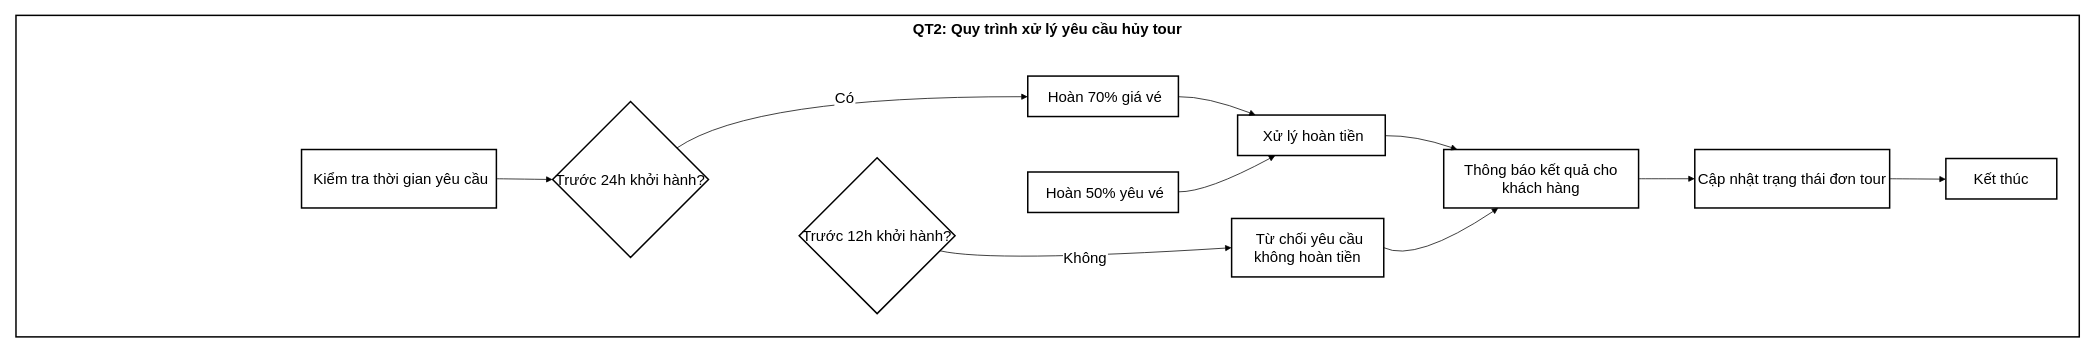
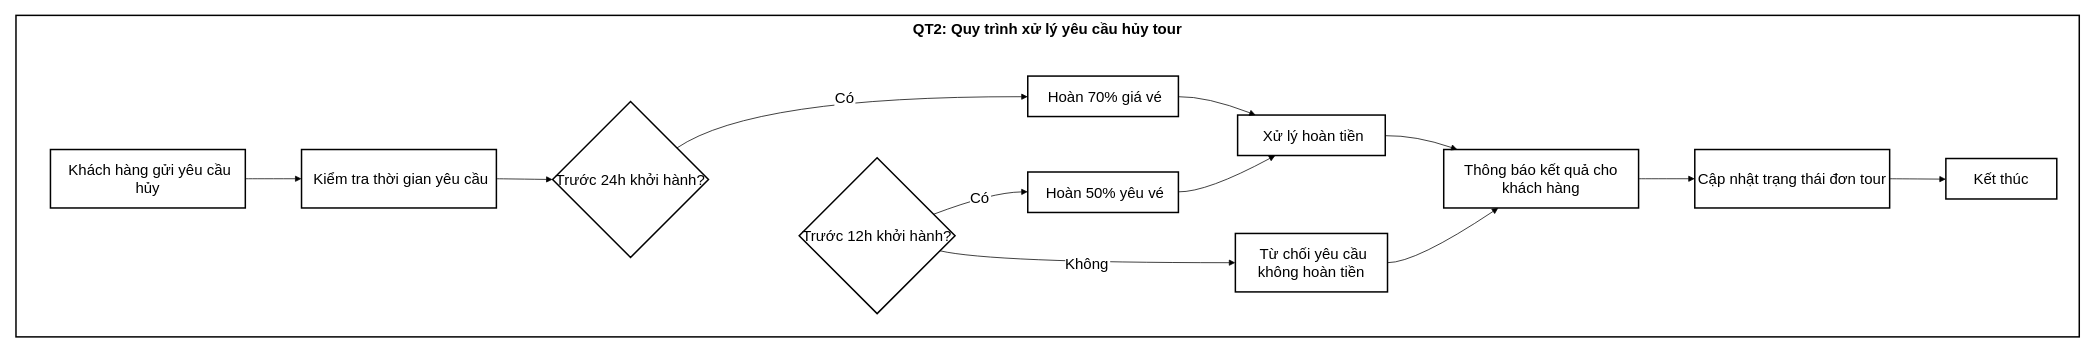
node "Khách hàng gửi yêu cầu hủy": added
edge "Khách hàng gửi yêu cầu hủy" -> "Kiểm tra thời gian yêu cầu": added
edge "Trước 12h khởi hành?" -> "Hoàn 50% yêu vé": added, label "Có"
node "Từ chối yêu cầu không hoàn tiền": moved (1308, 248) -> (1312, 263)
